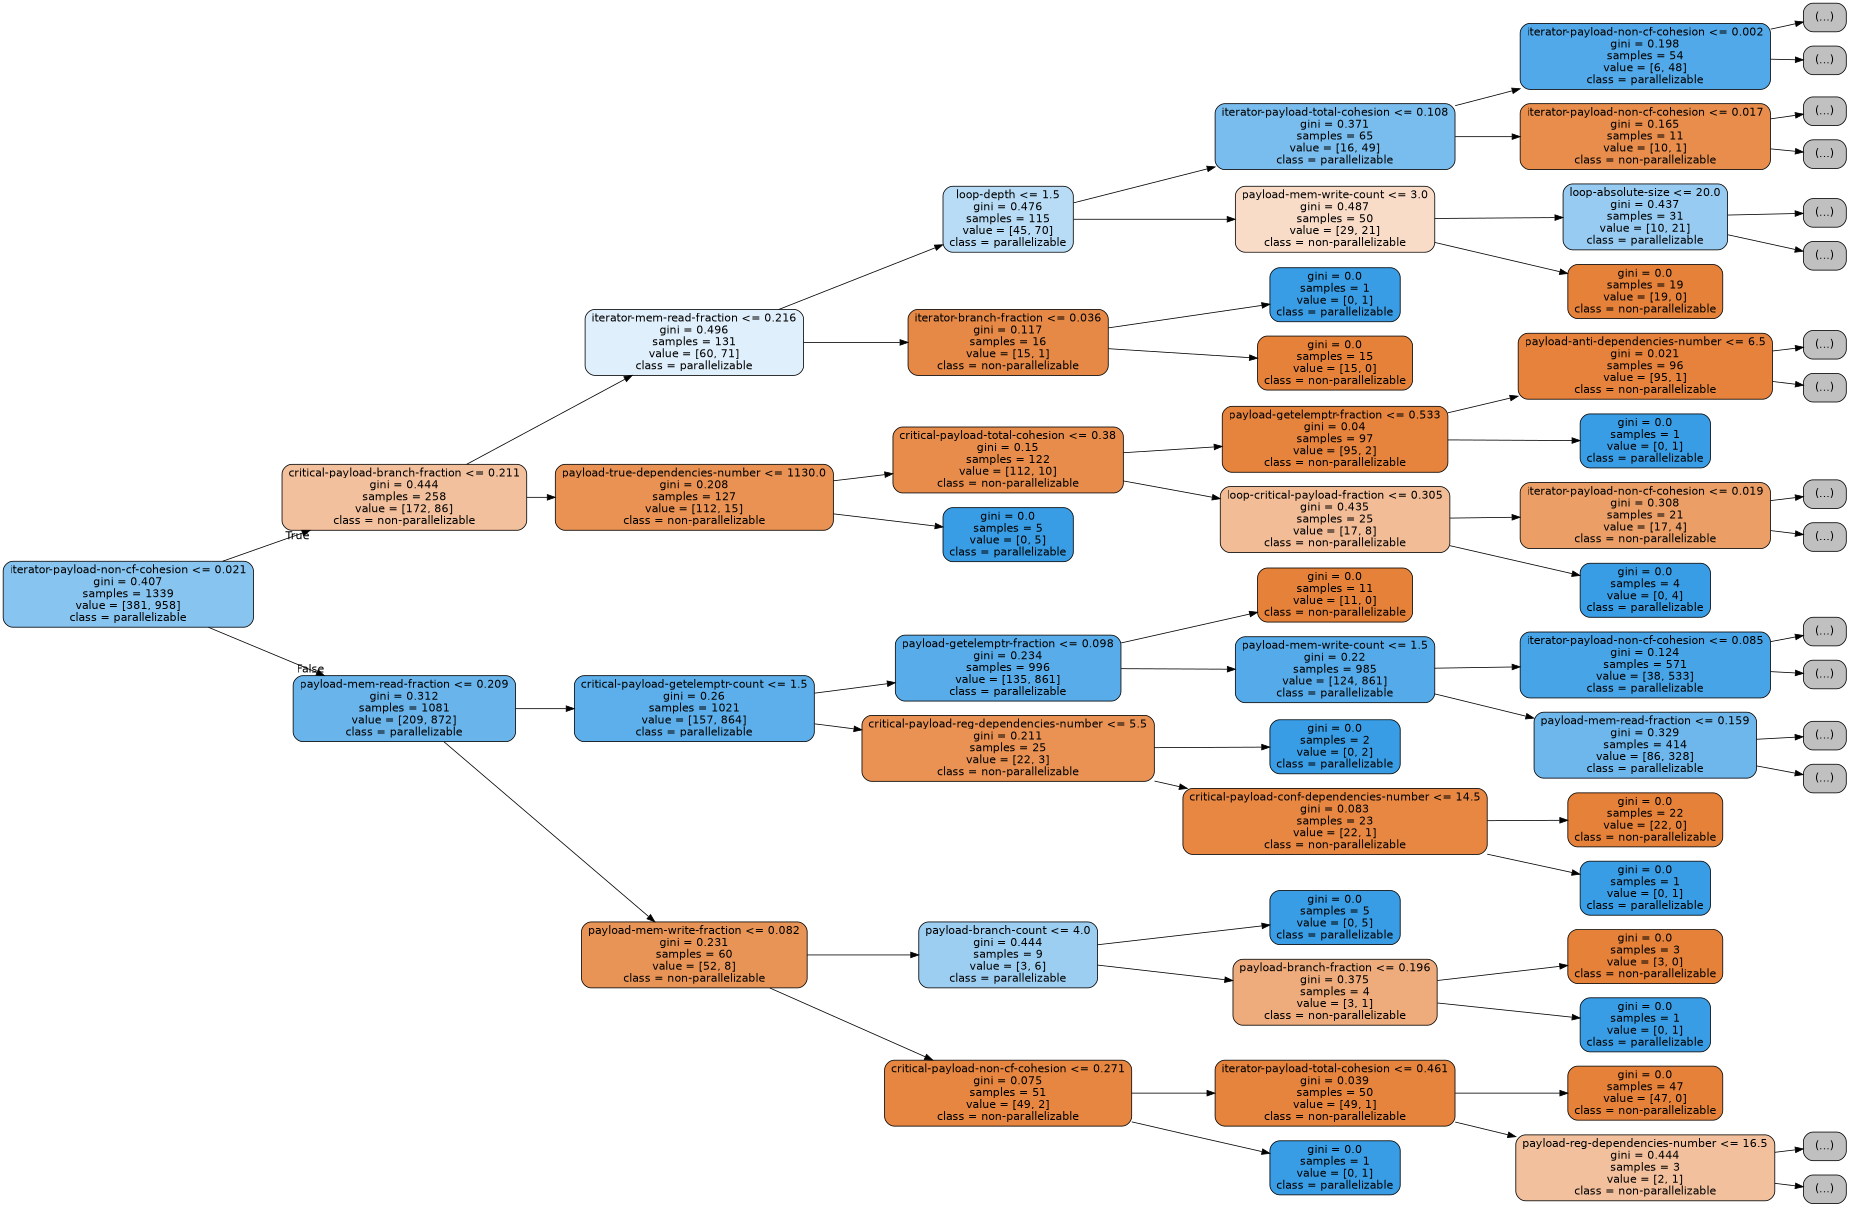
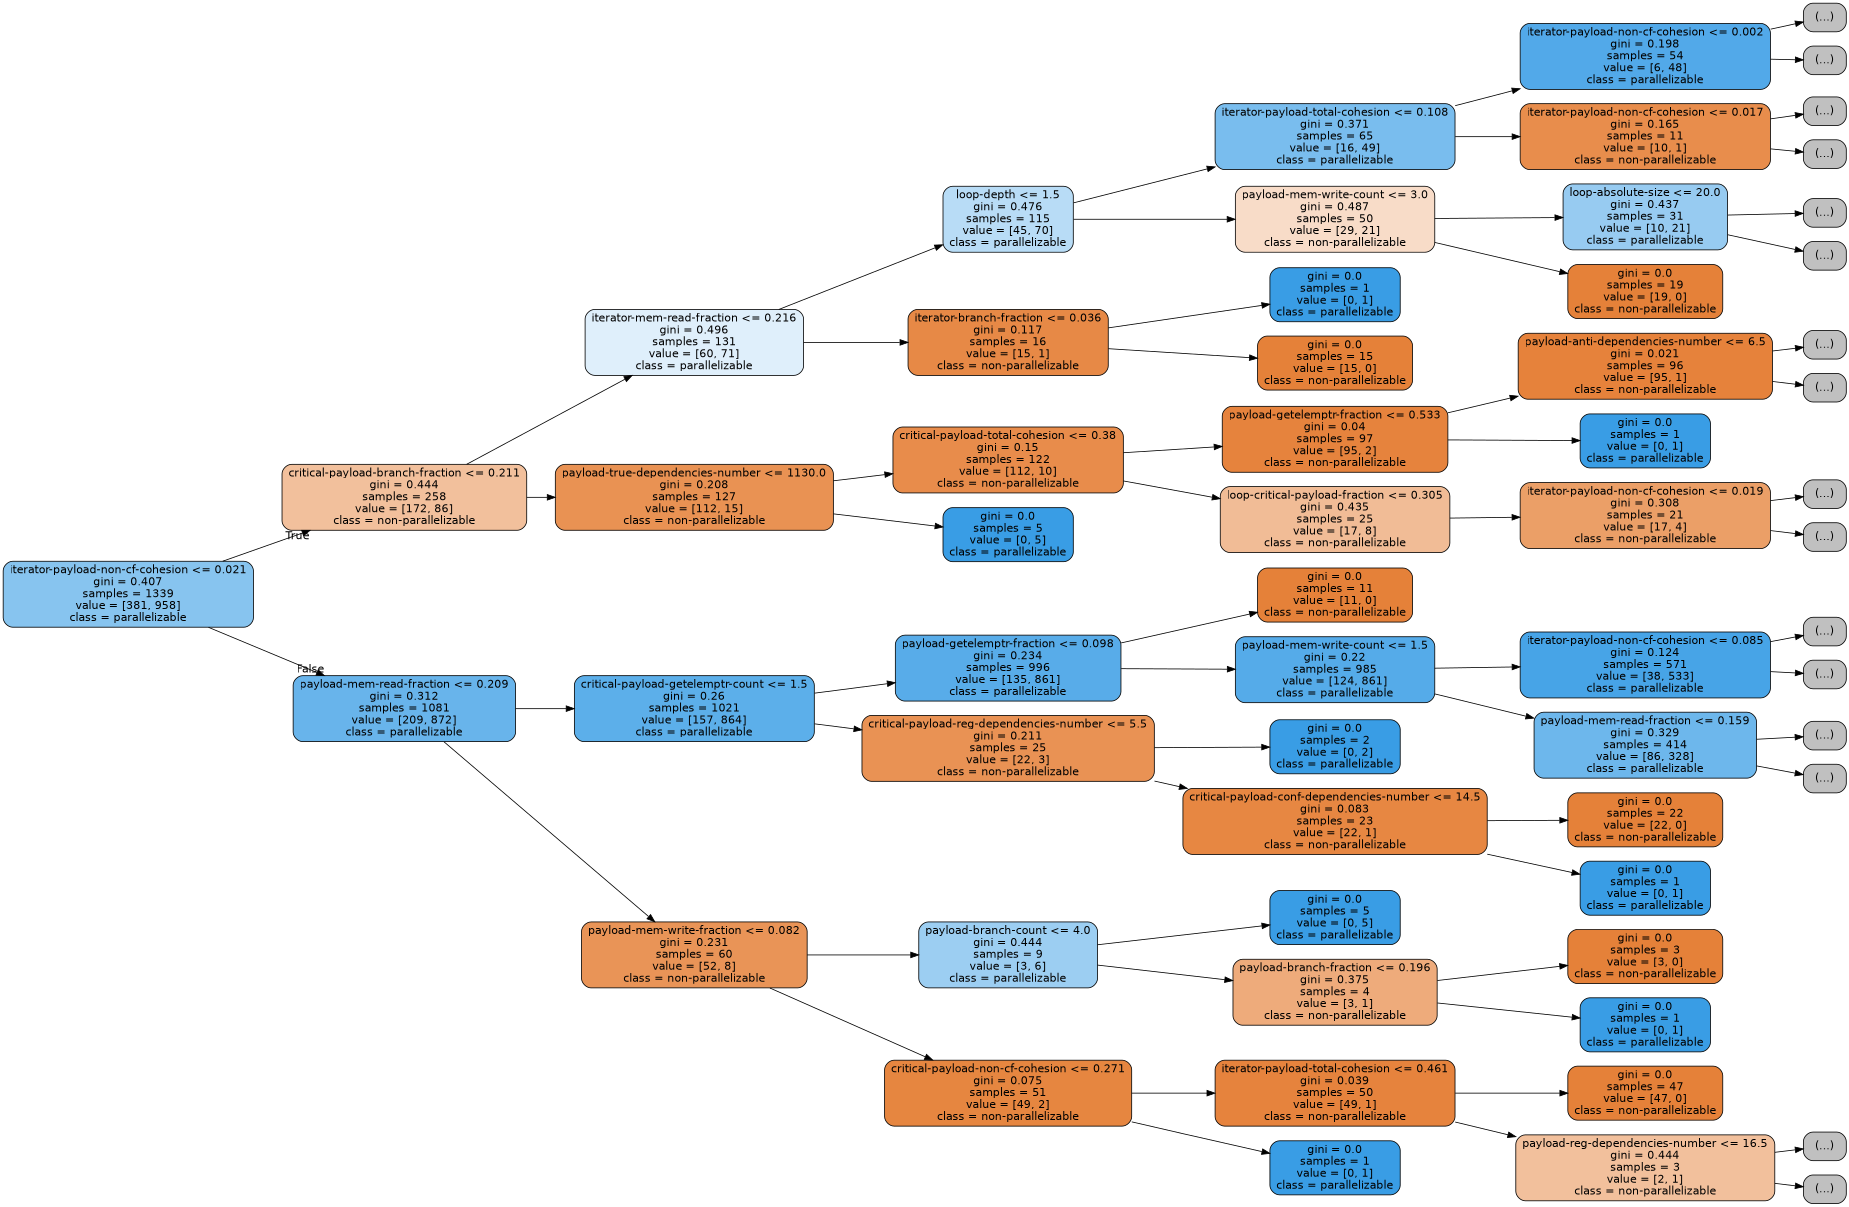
node "gini = 0.0 samples = 4 value = [0, 4] class = parallelizable": removed
